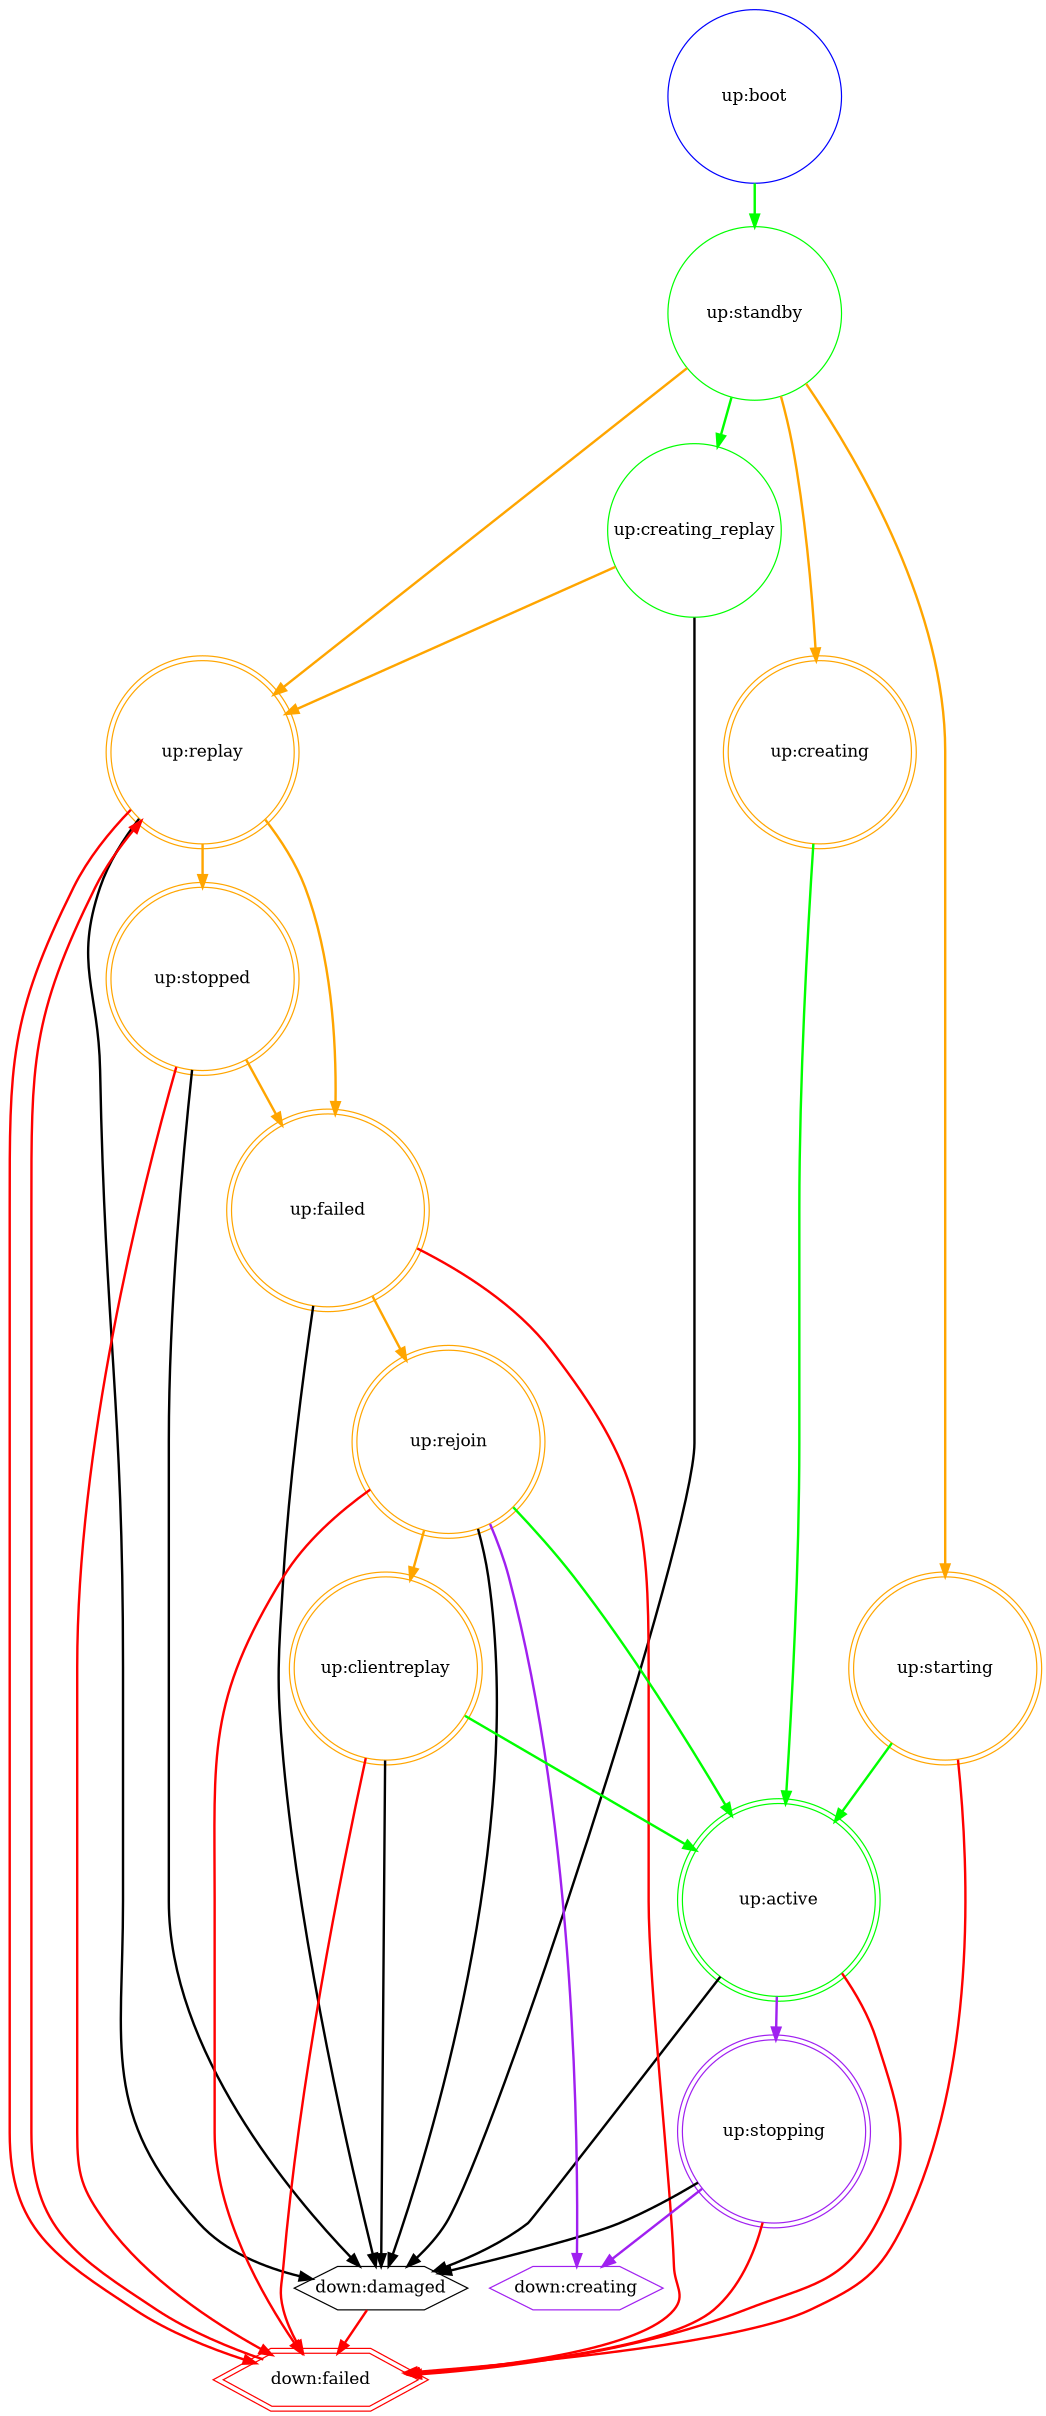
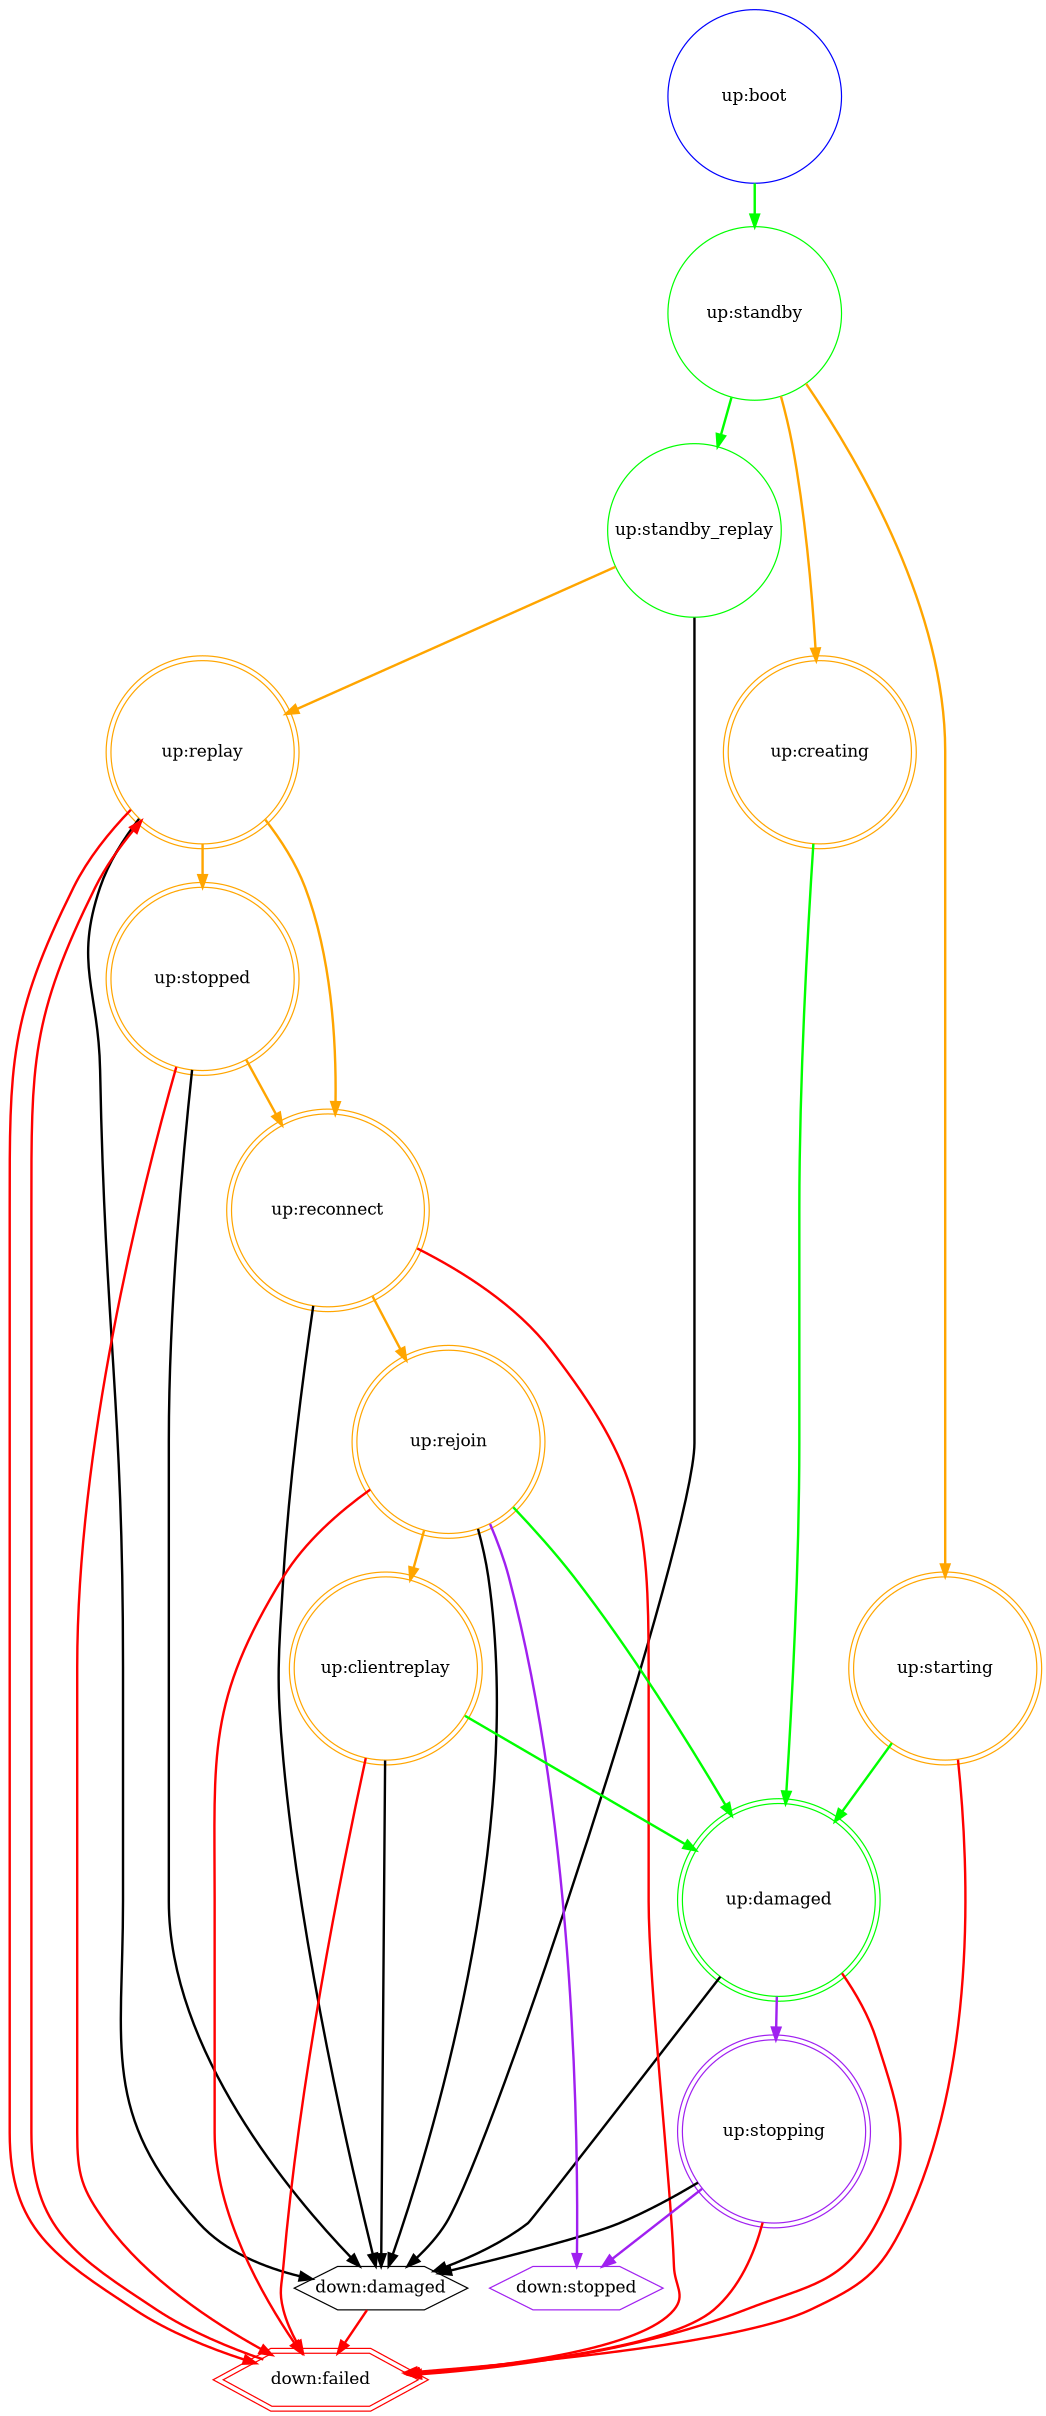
edge "up:standby" -> "up:replay": removed
node "up:creating_replay": label "up:creating_replay" -> "up:standby_replay"
node "up:failed": label "up:failed" -> "up:reconnect"
node "up:active": label "up:active" -> "up:damaged"
node "down:creating": label "down:creating" -> "down:stopped"
